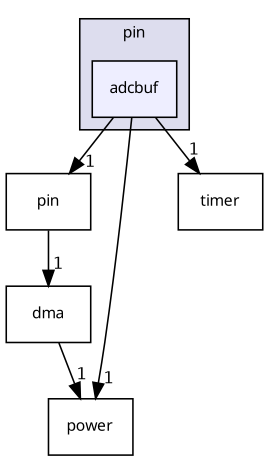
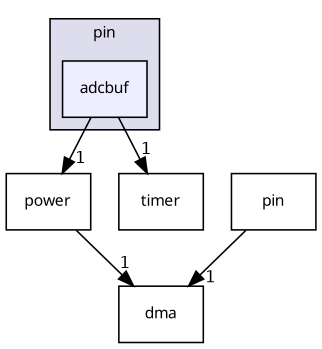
edge "adcbuf" -> "pin": removed
edge "dma" -> "power": reversed
